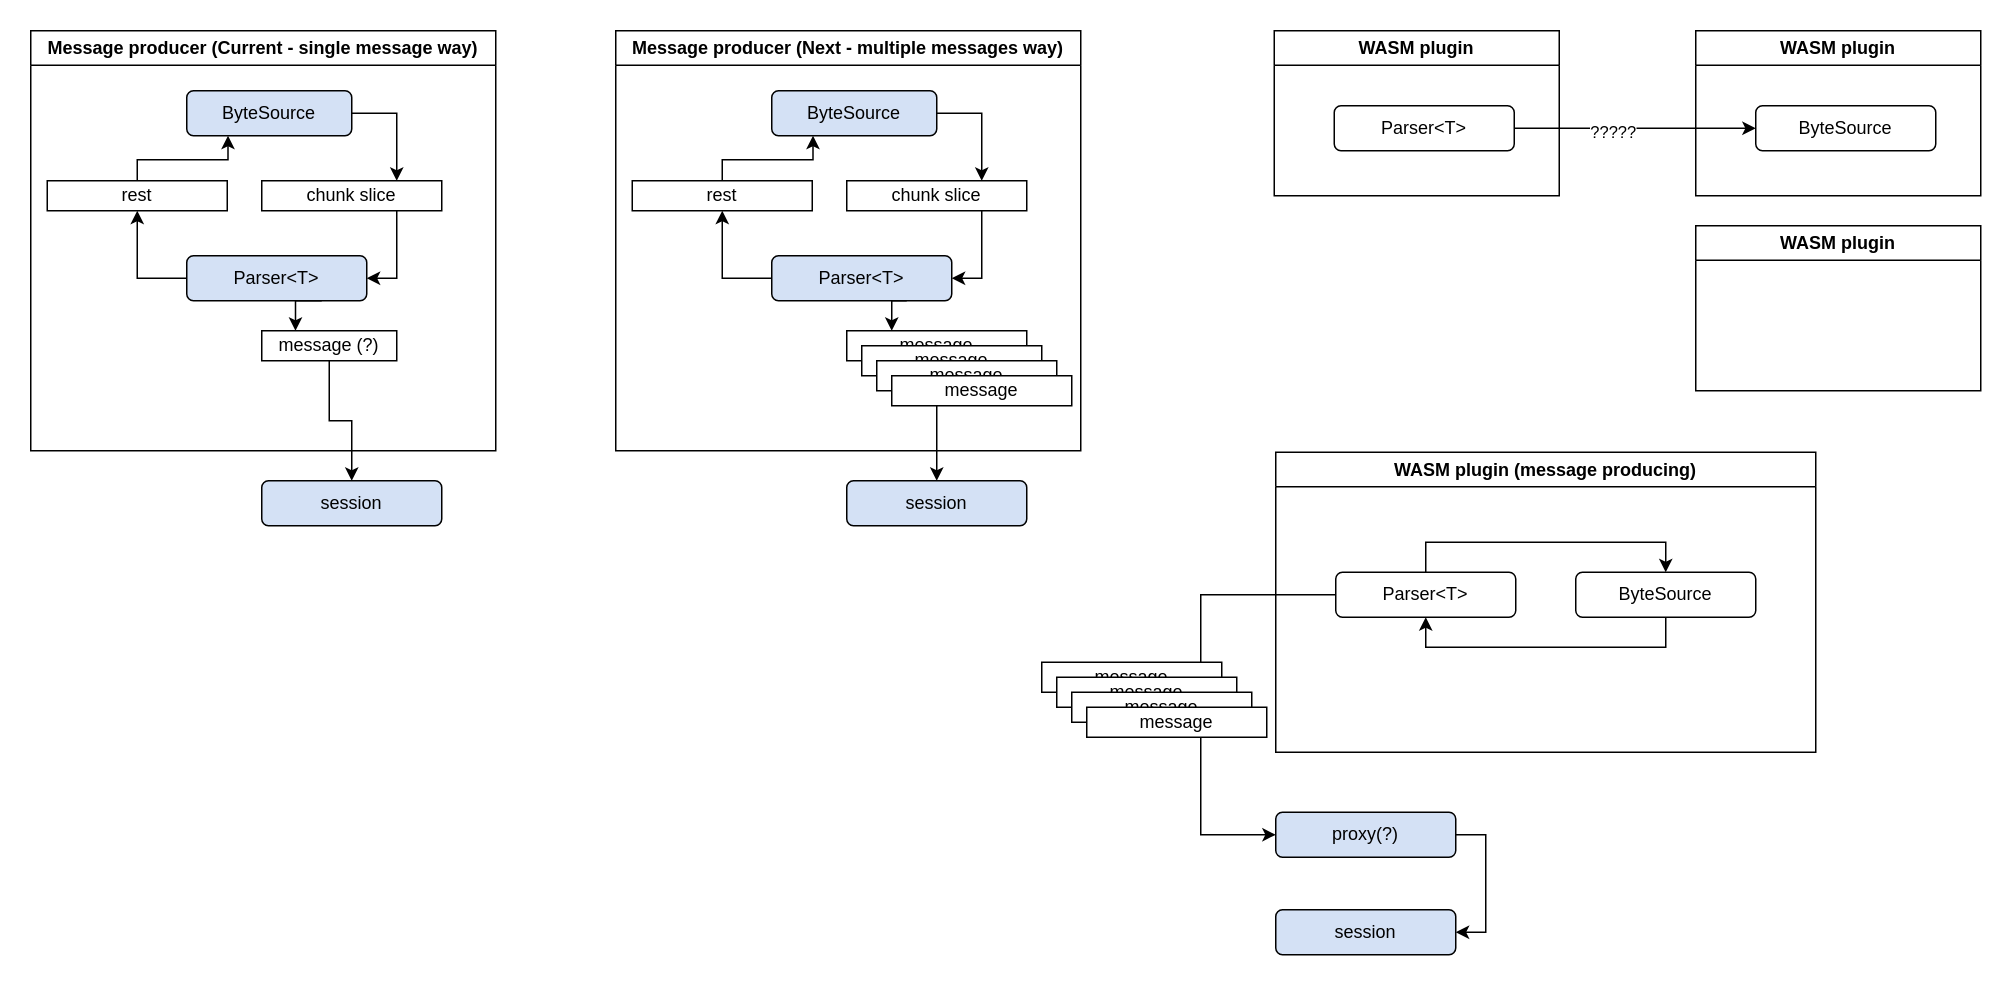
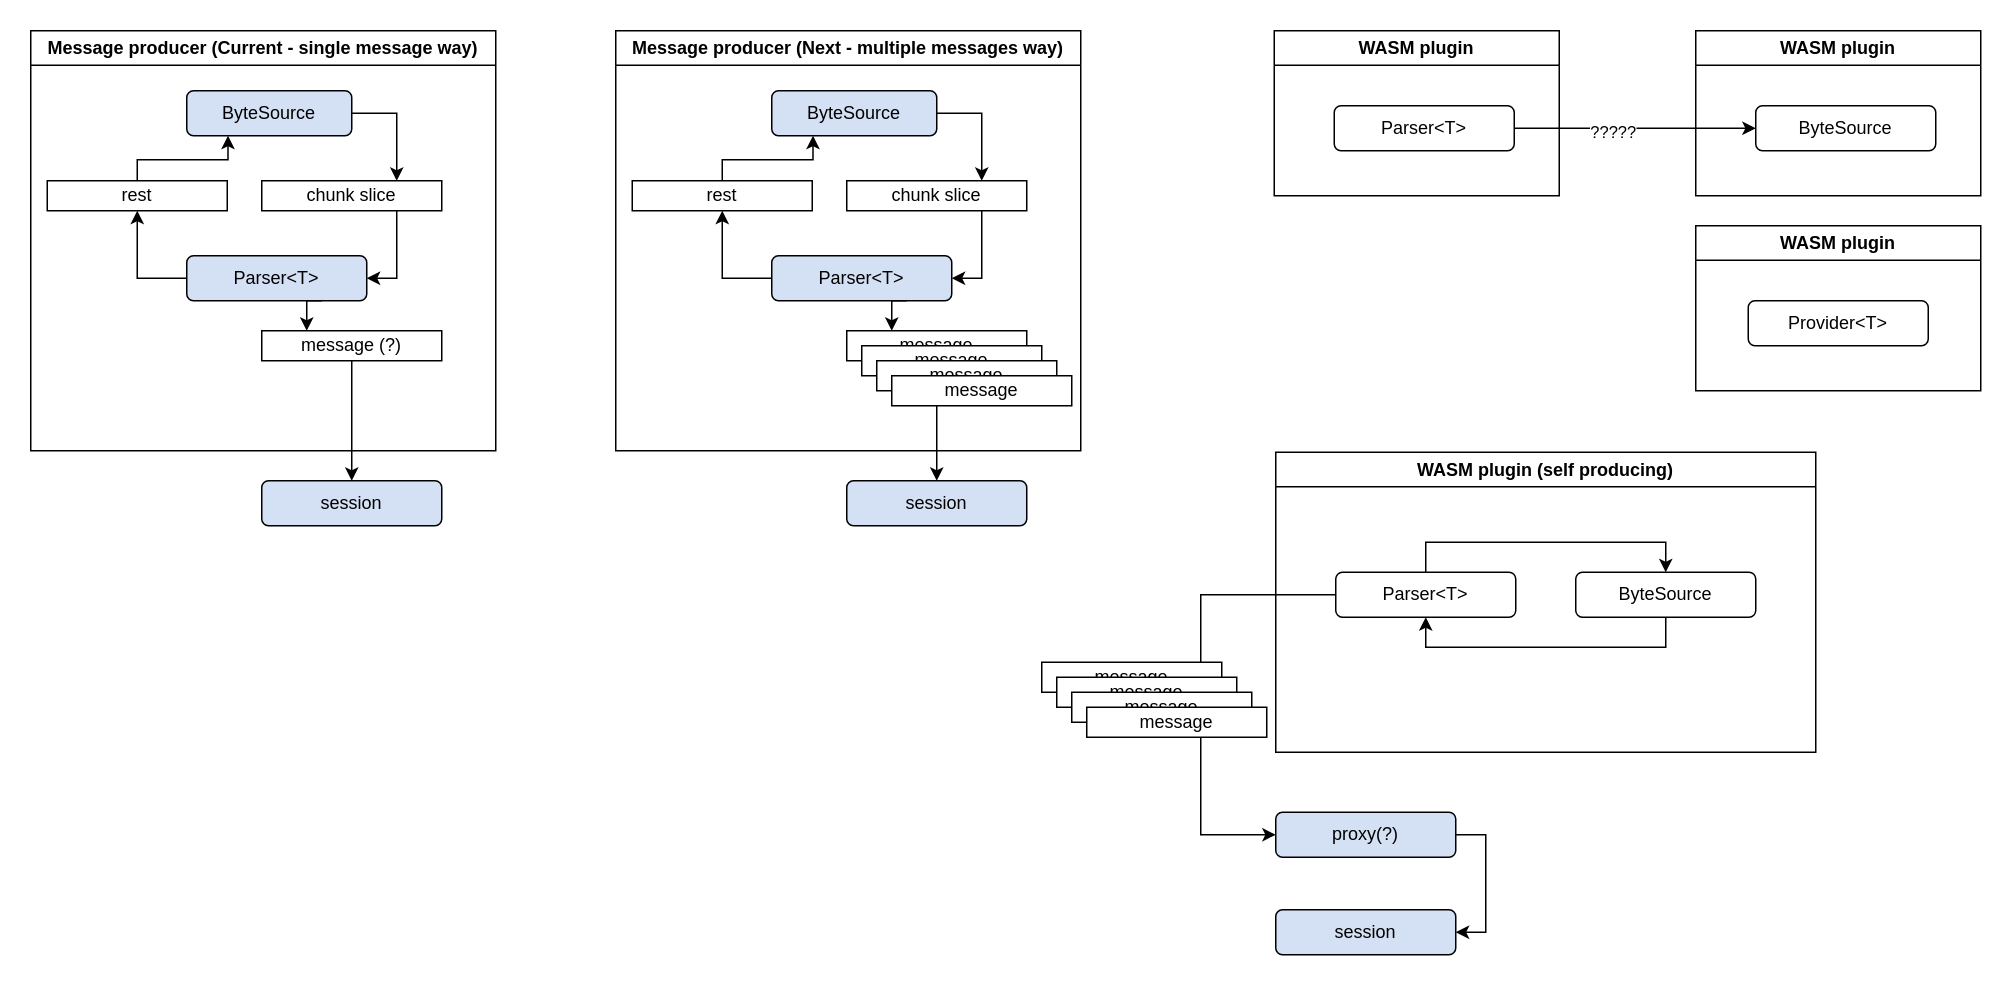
node "Provider<T>": added
node "message (?)": size 135x30 -> 180x30
node "WASM plugin (message producing)": label "WASM plugin (message producing)" -> "WASM plugin (self producing)"
